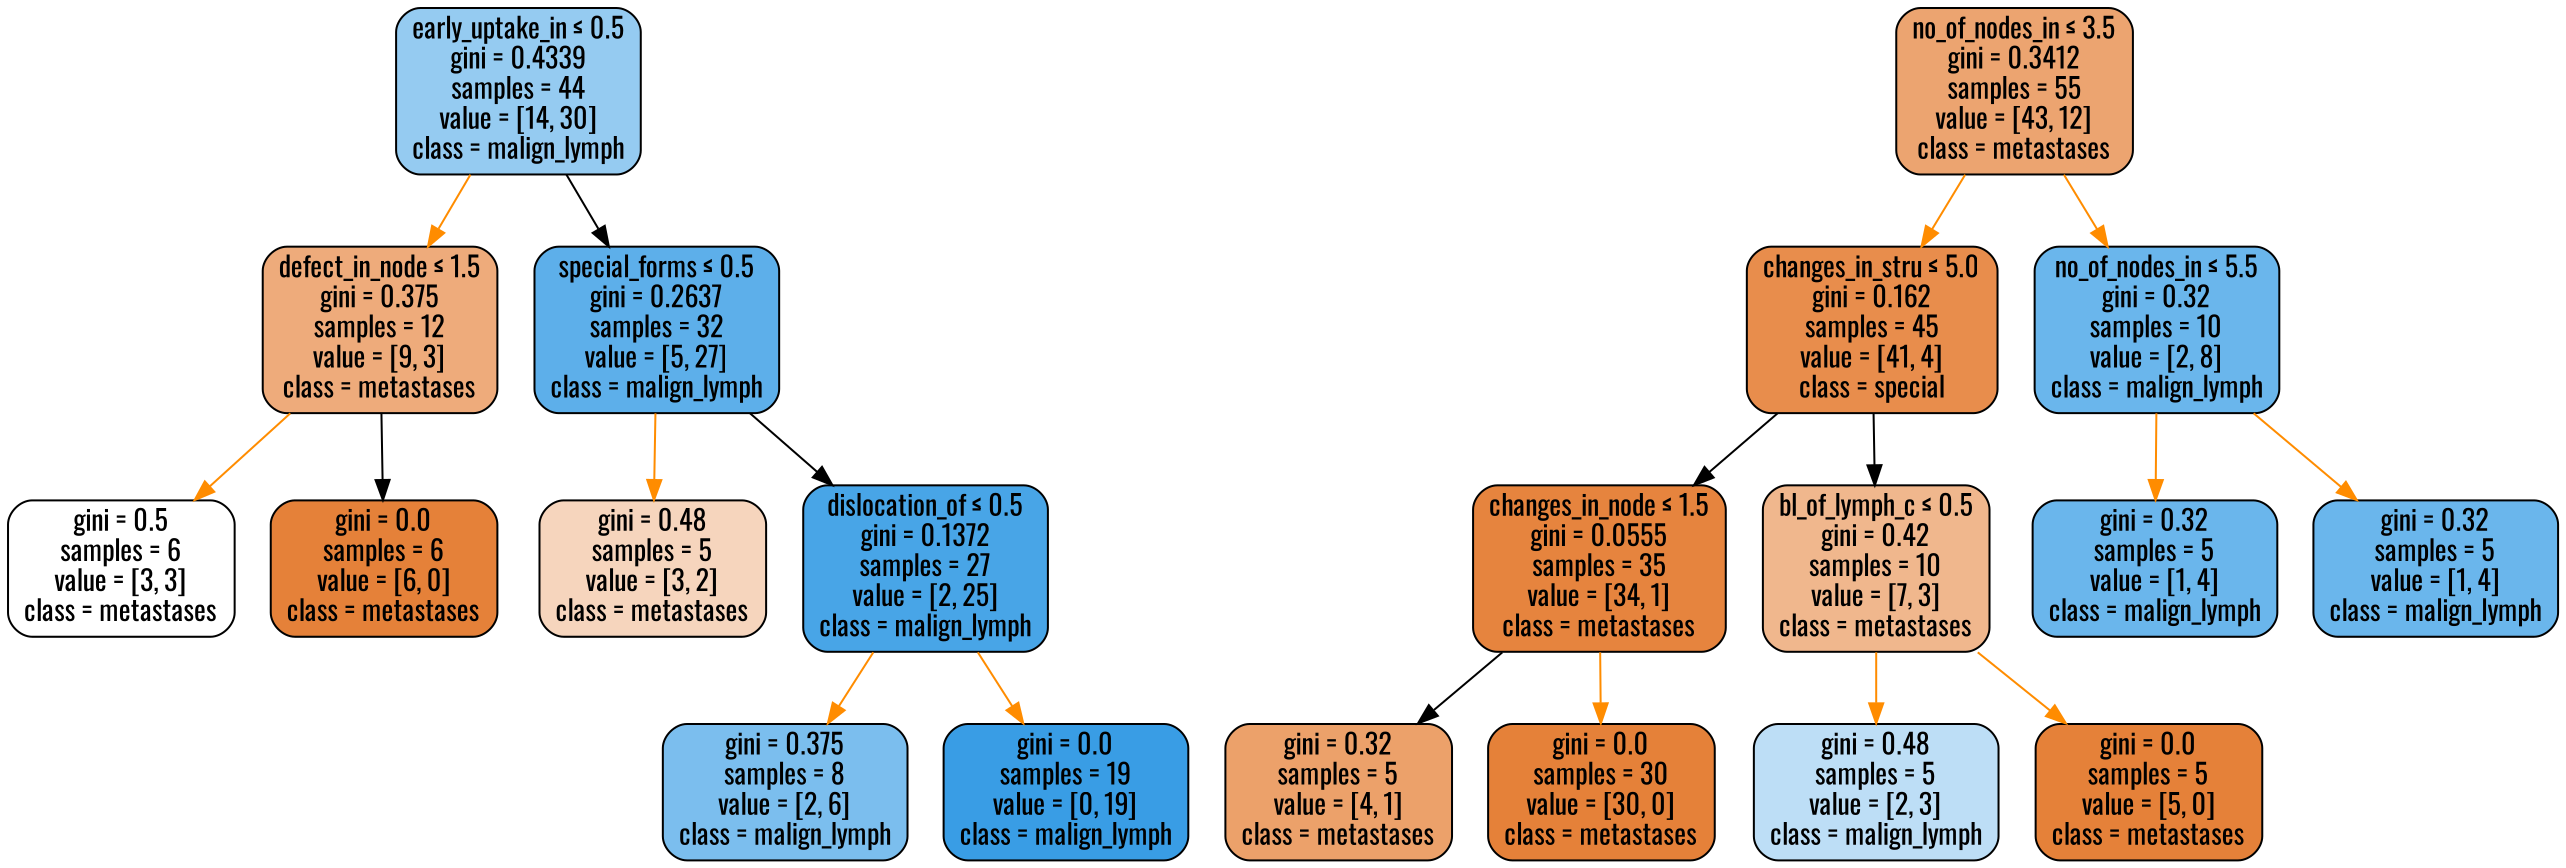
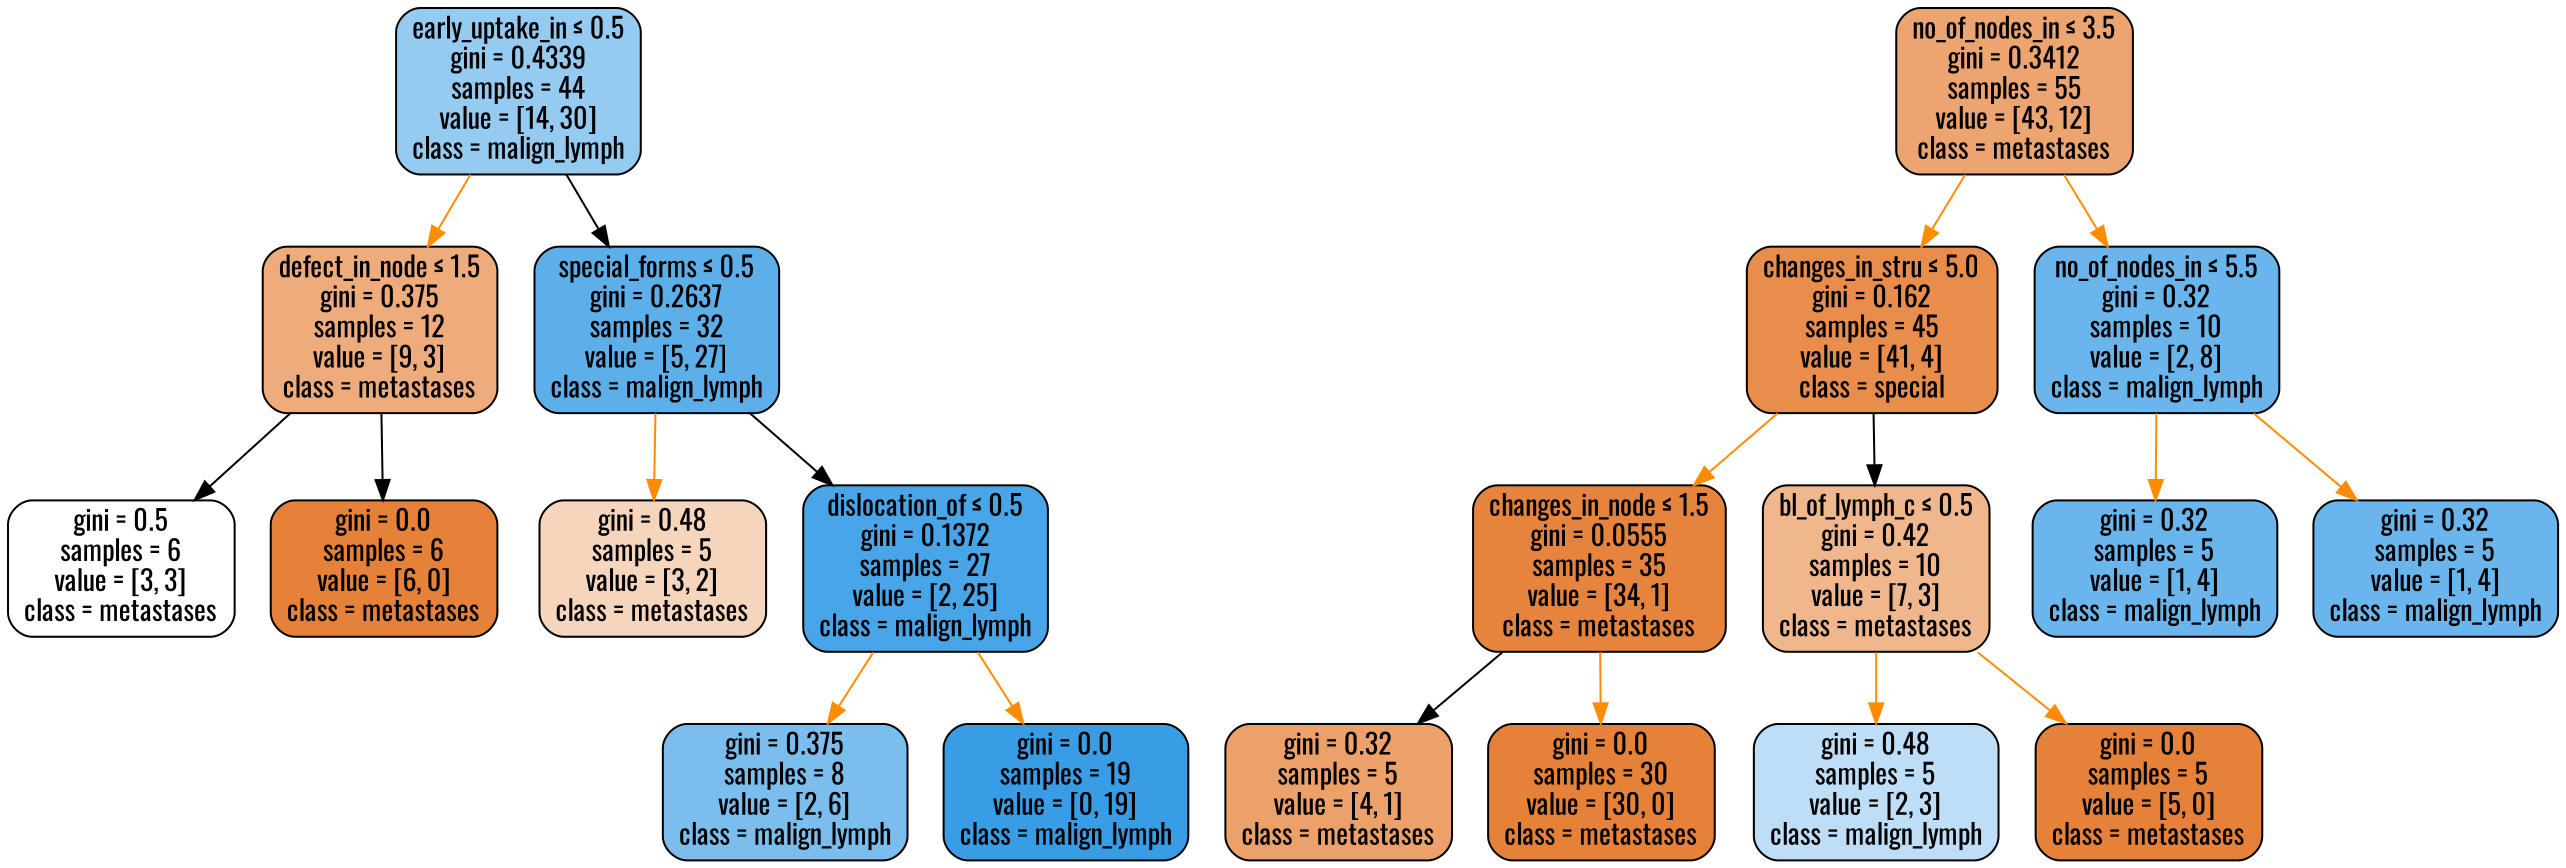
edge "changes_in_stru ≤ 5.0" -> "changes_in_node ≤ 1.5": color black -> darkorange
edge "defect_in_node ≤ 1.5" -> "gini = 0.5": color darkorange -> black
